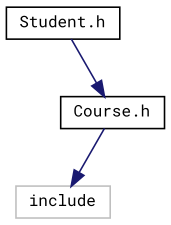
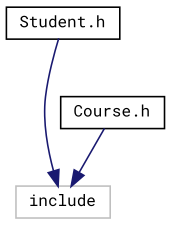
edge "Student.h" -> "Course.h": now "Student.h" -> "include"
